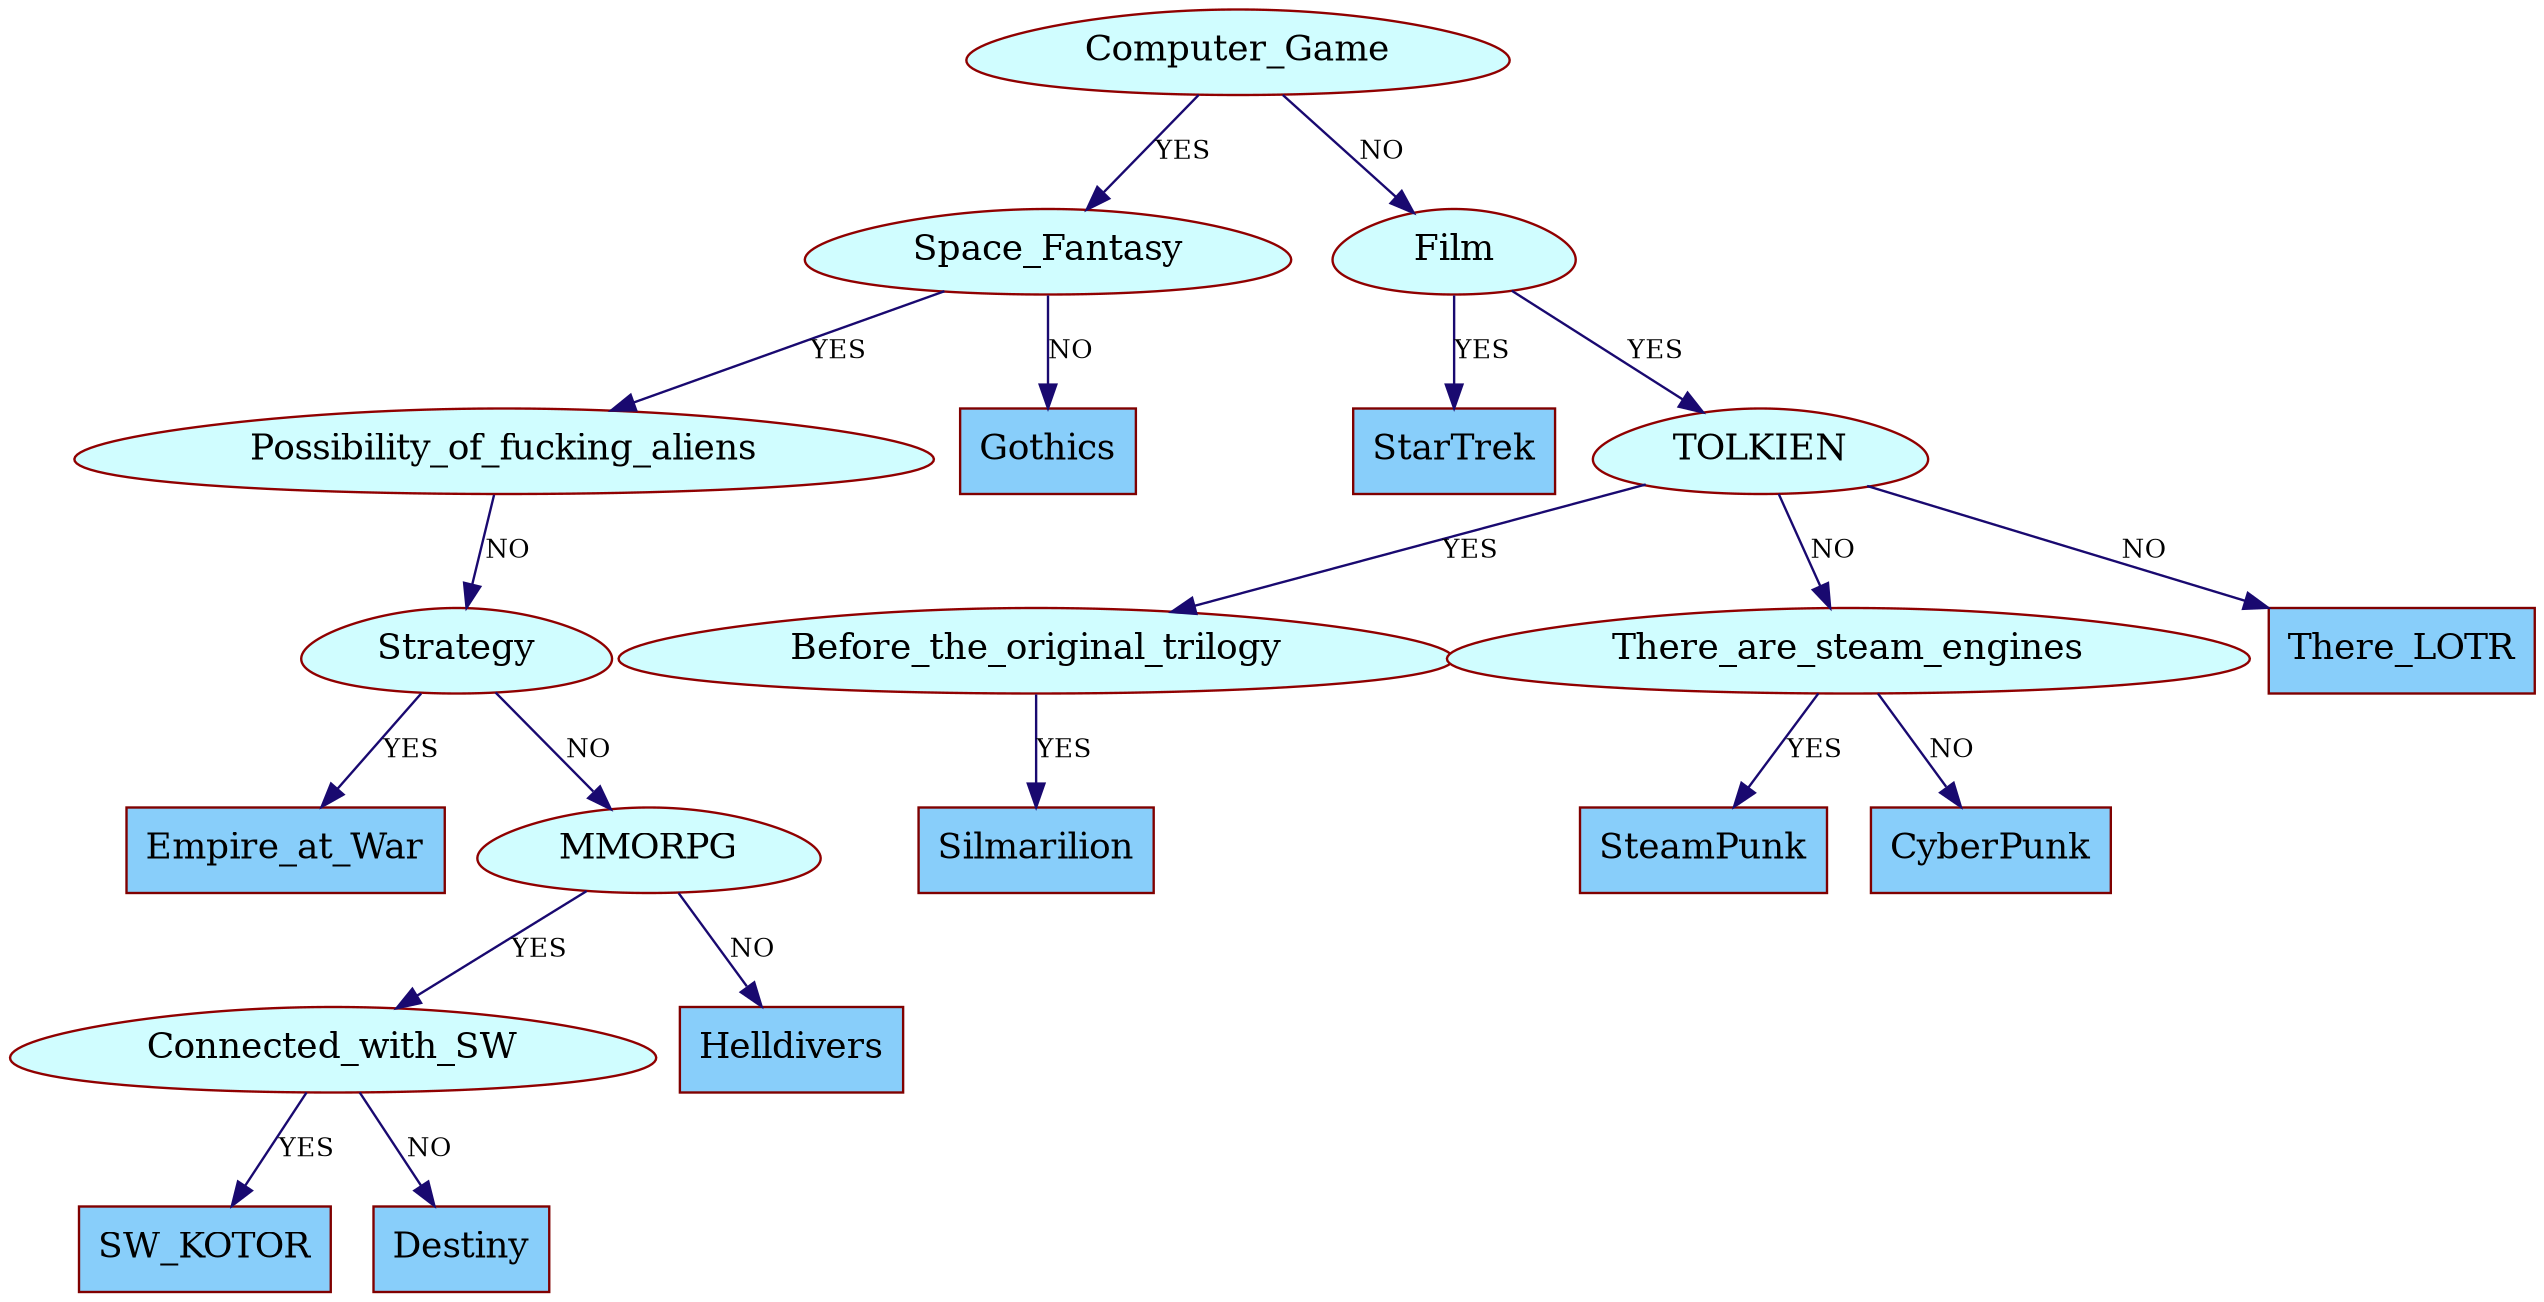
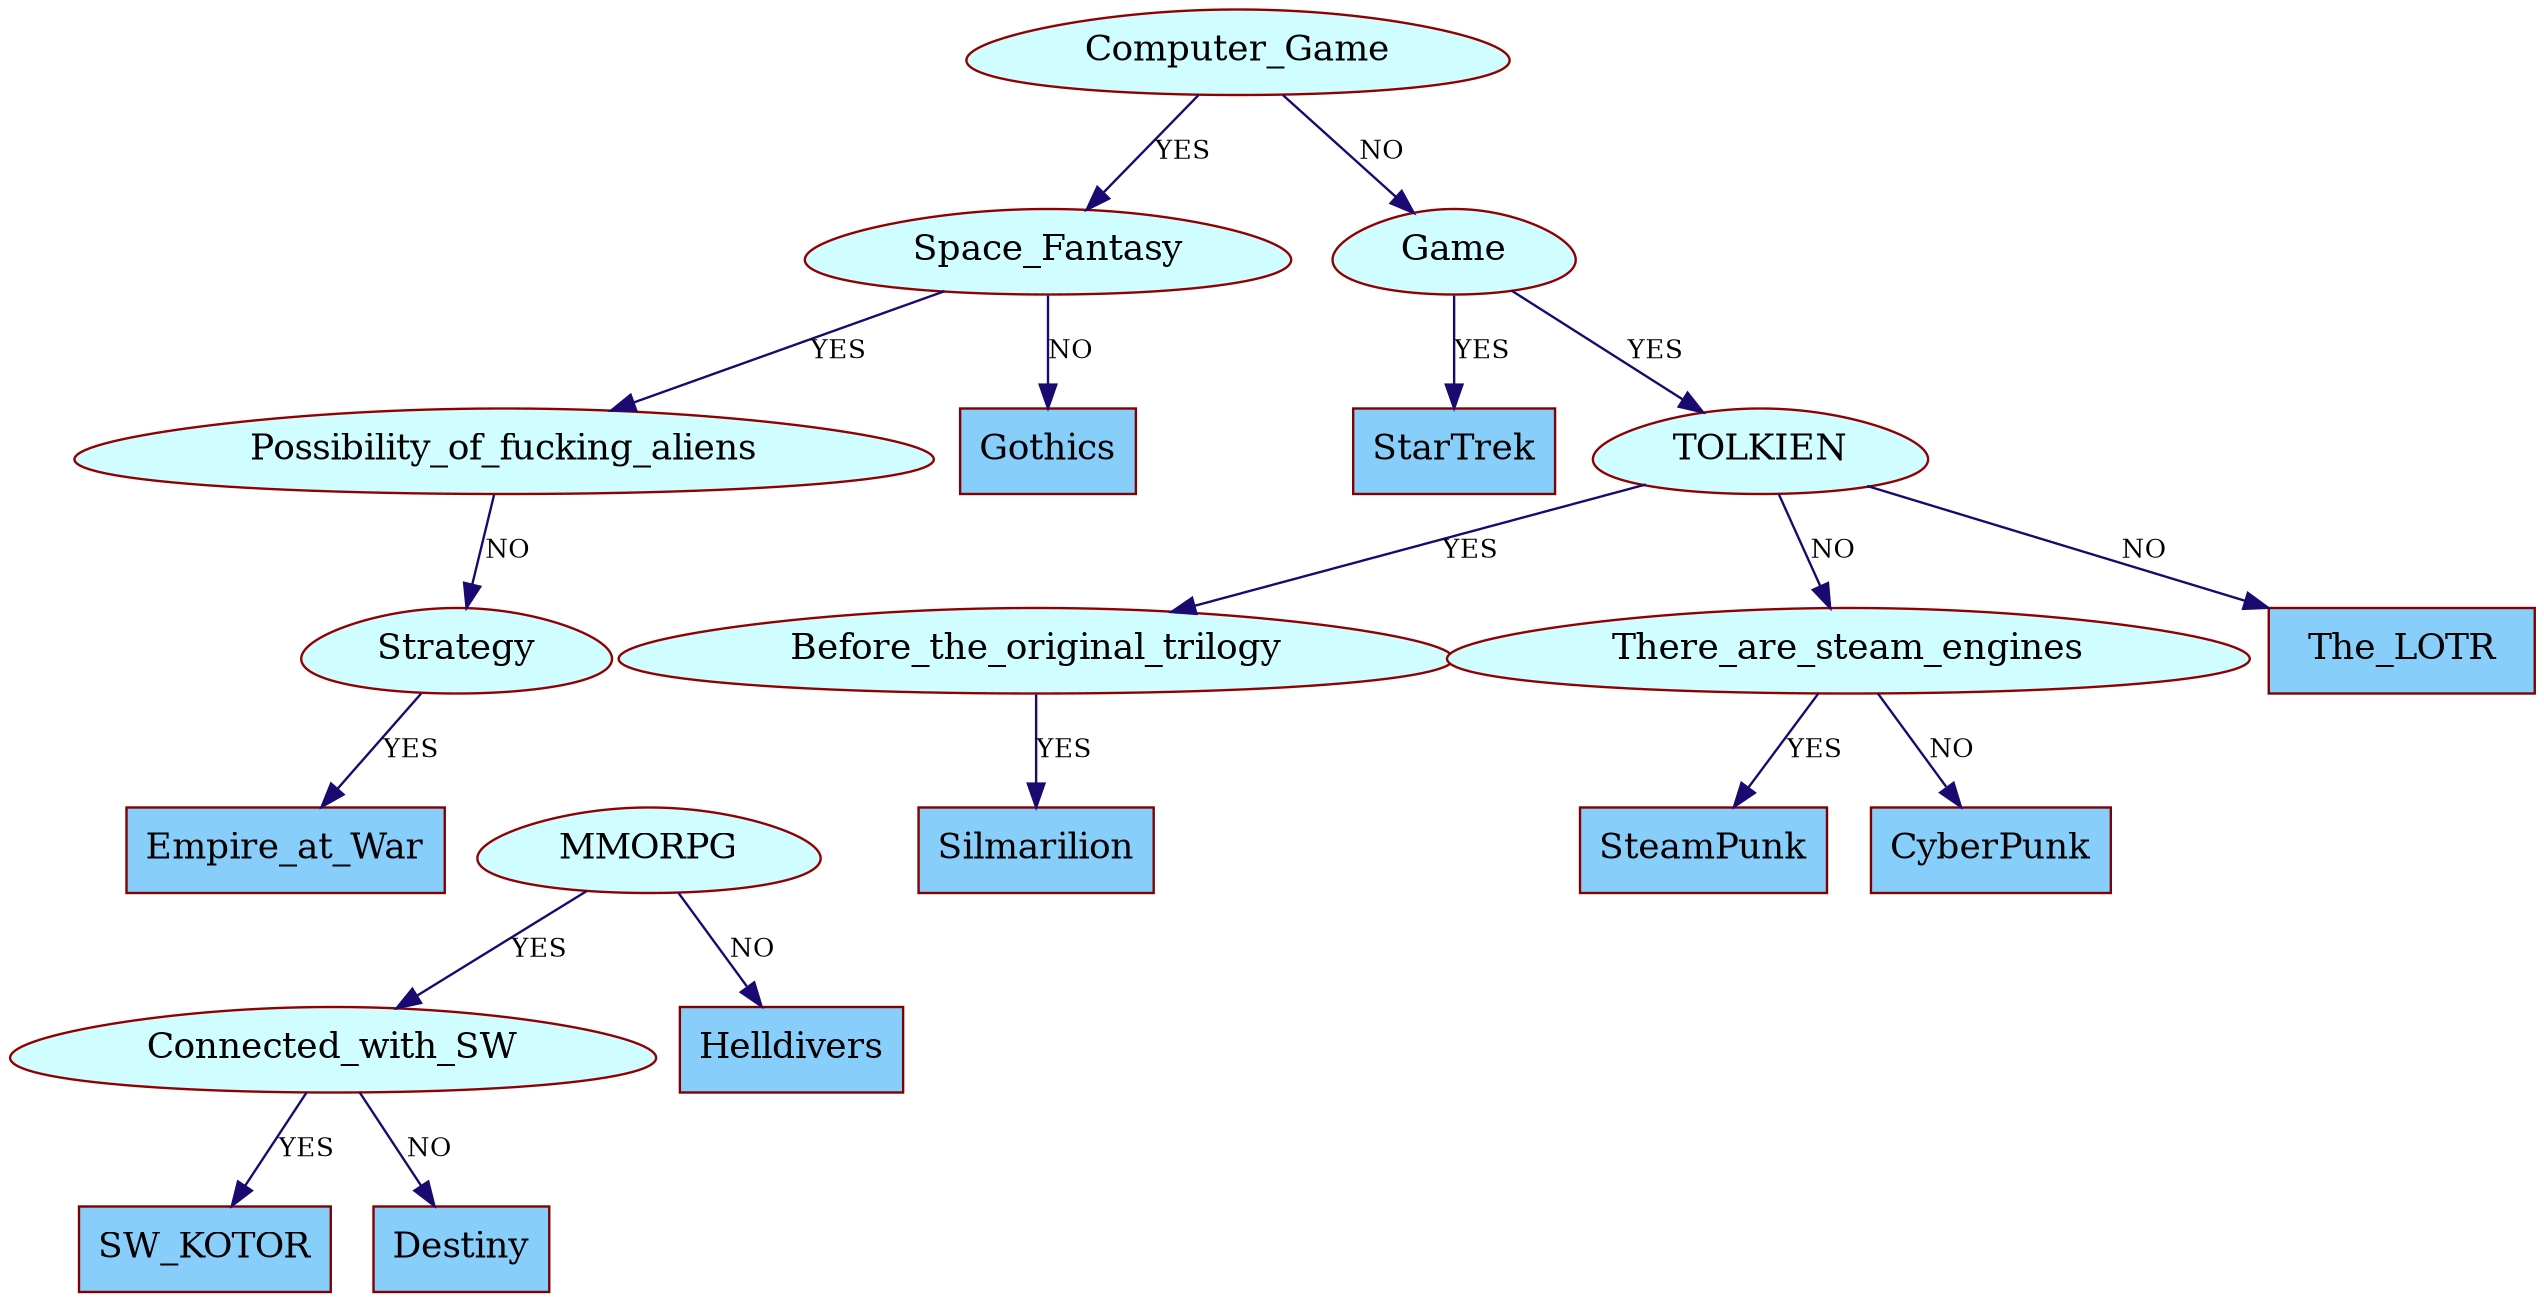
node "Film": label "Film" -> "Game"
node "There_LOTR": label "There_LOTR" -> "The_LOTR"
edge "Strategy" -> "MMORPG": removed, label "NO"
